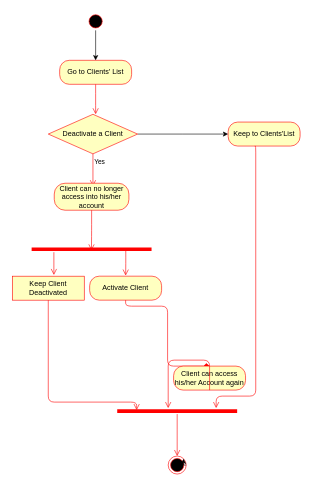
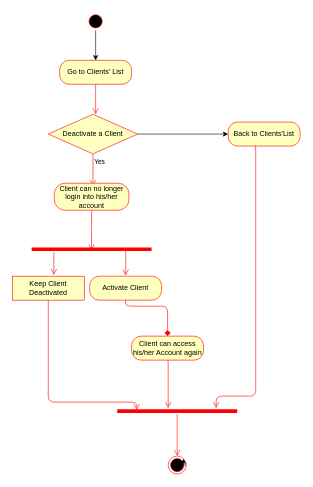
node "Keep to Clients'List": label "Keep to Clients'List" -> "Back to Clients'List"
node "Client can no longer access into his/her account": label "Client can no longer access into his/her account" -> "Client can no longer login into his/her account"
node "Client can access his/her Account again": moved (210, 378) -> (168, 348)
